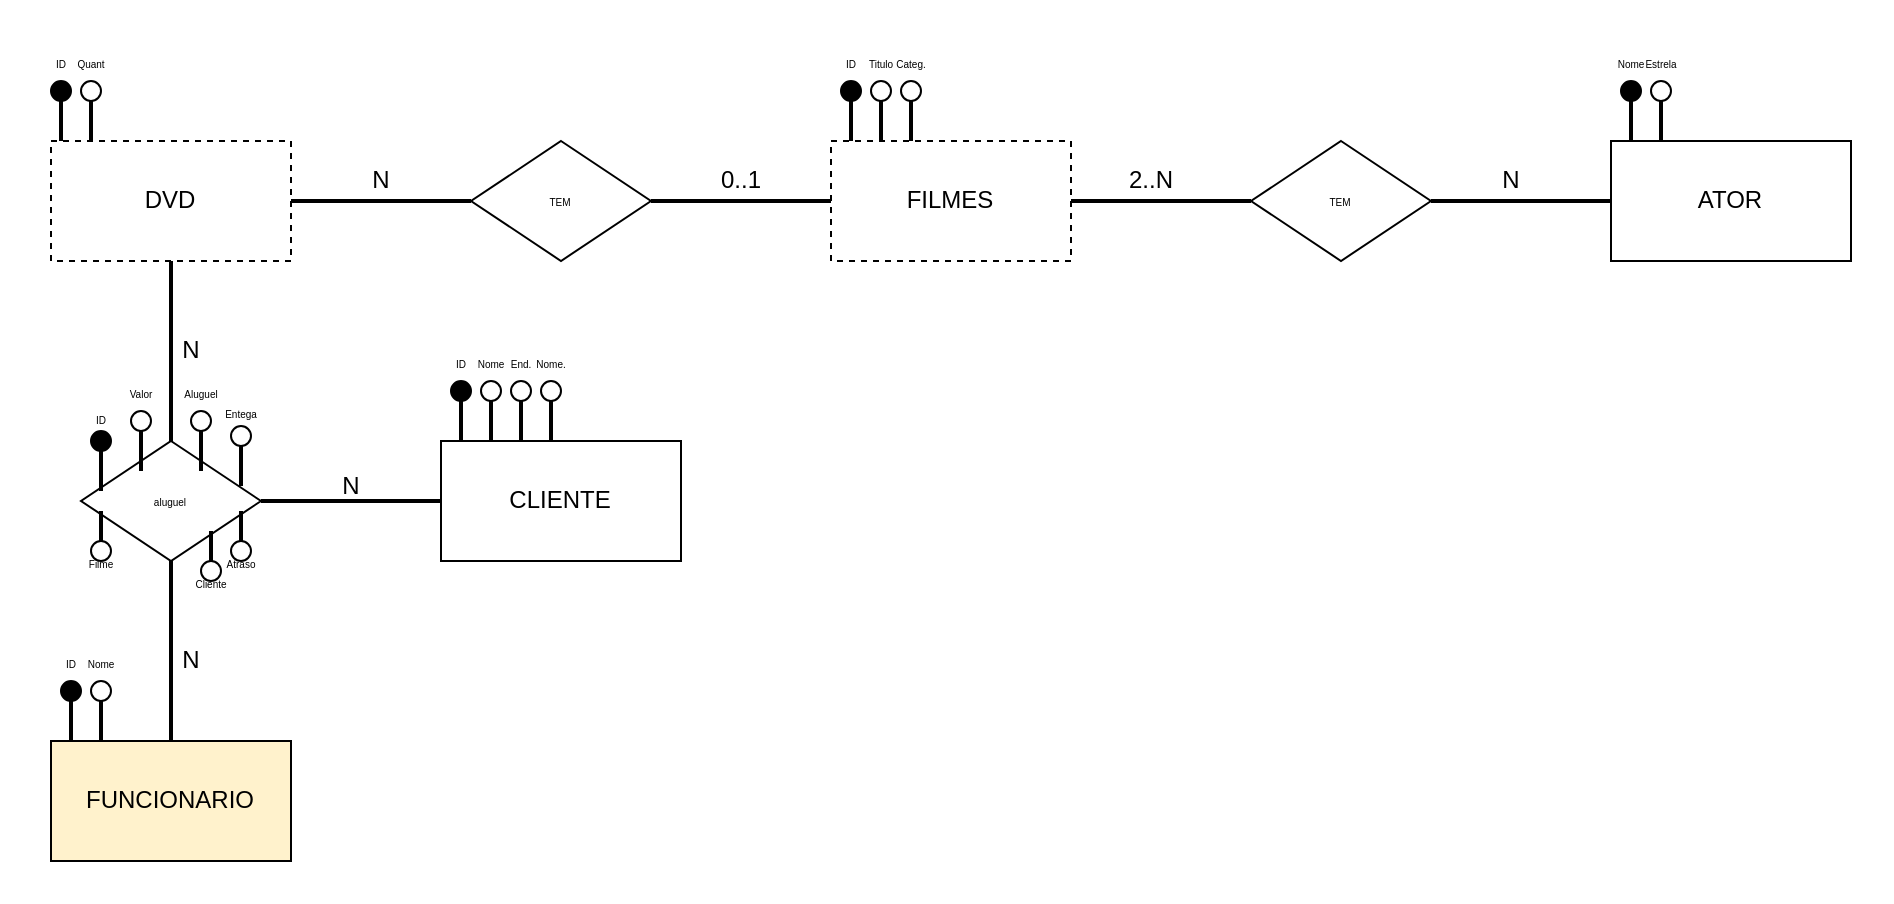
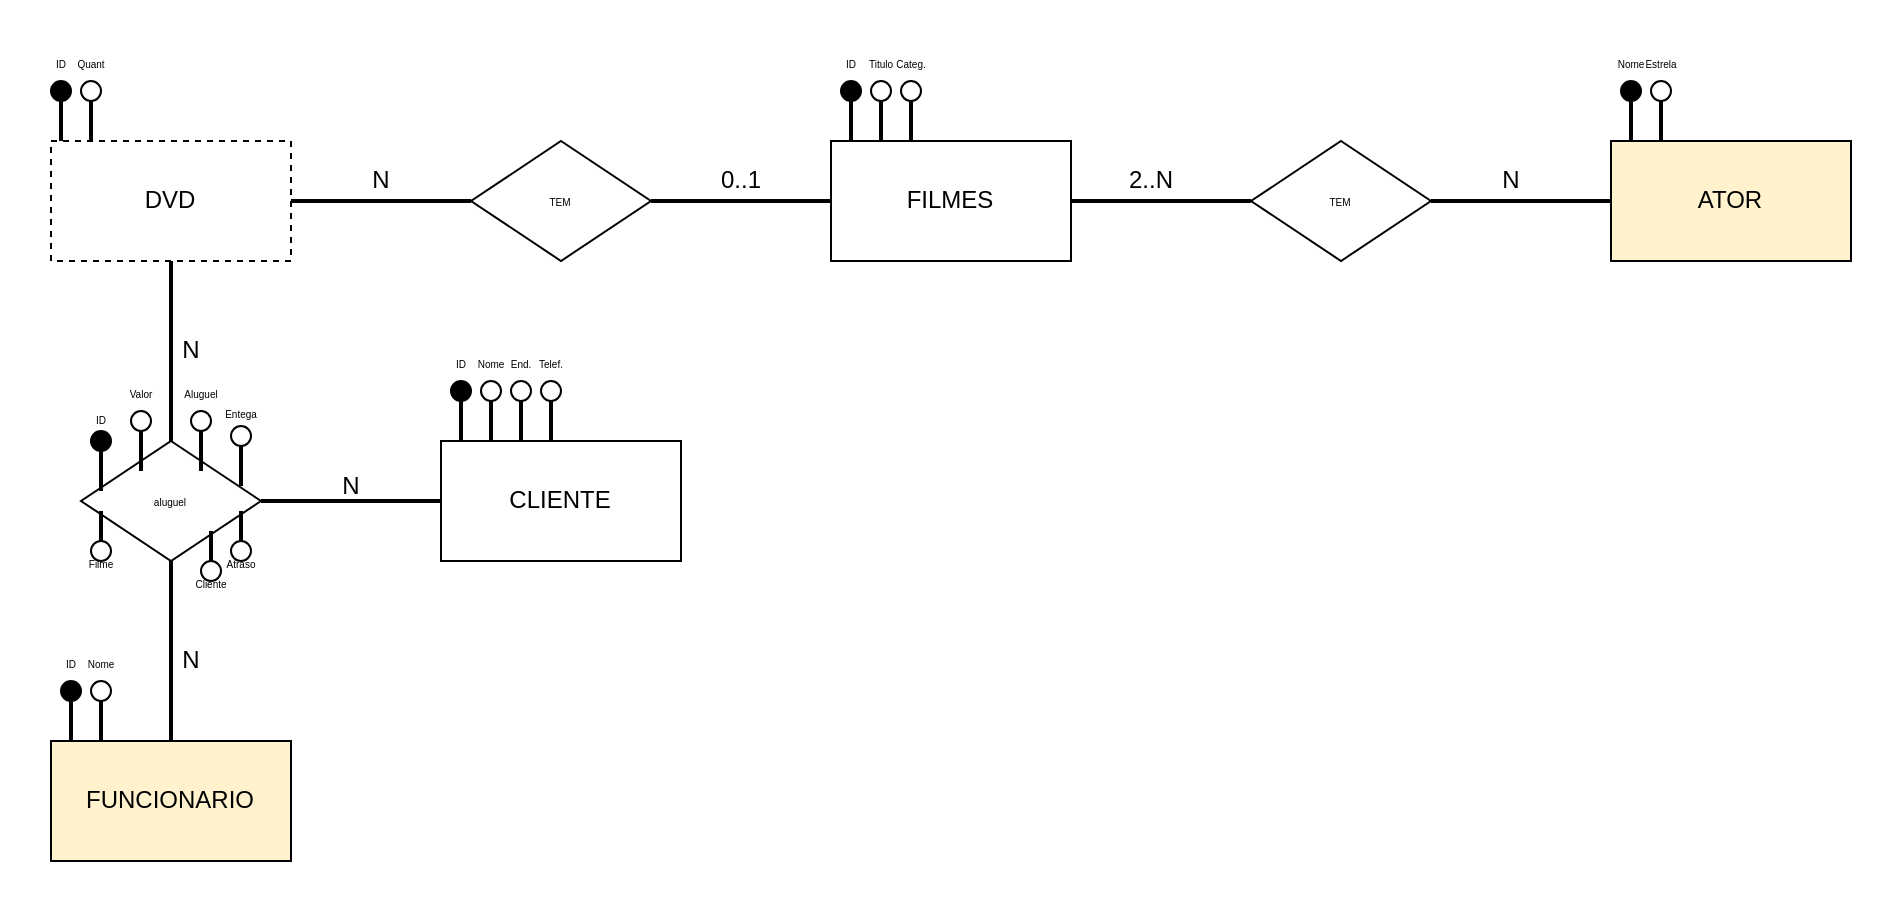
node "FILMES": style dashed -> solid
node "ATOR": fillcolor #ffffff -> #fff2cc
node "Nome.": label "Nome." -> "Telef."
